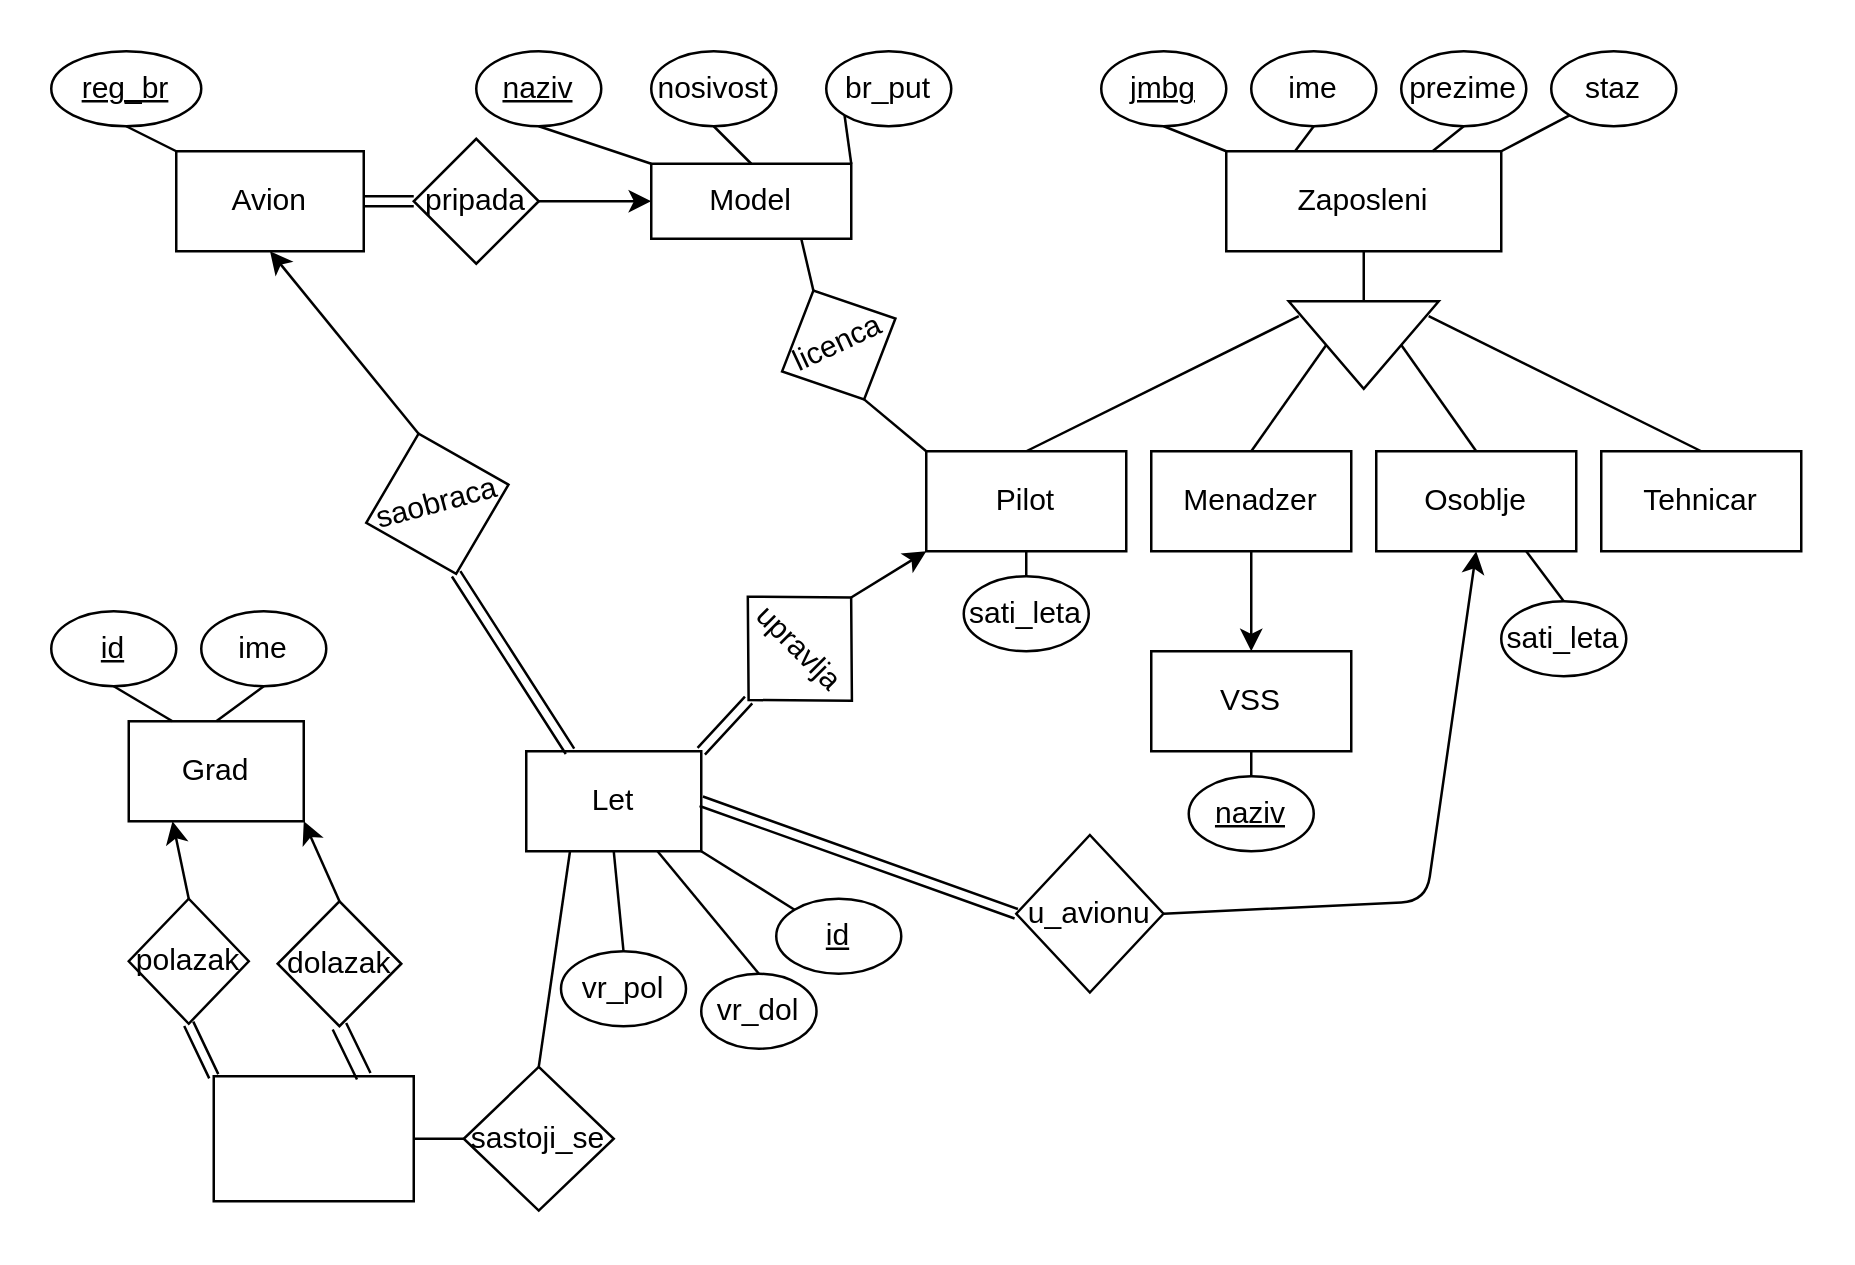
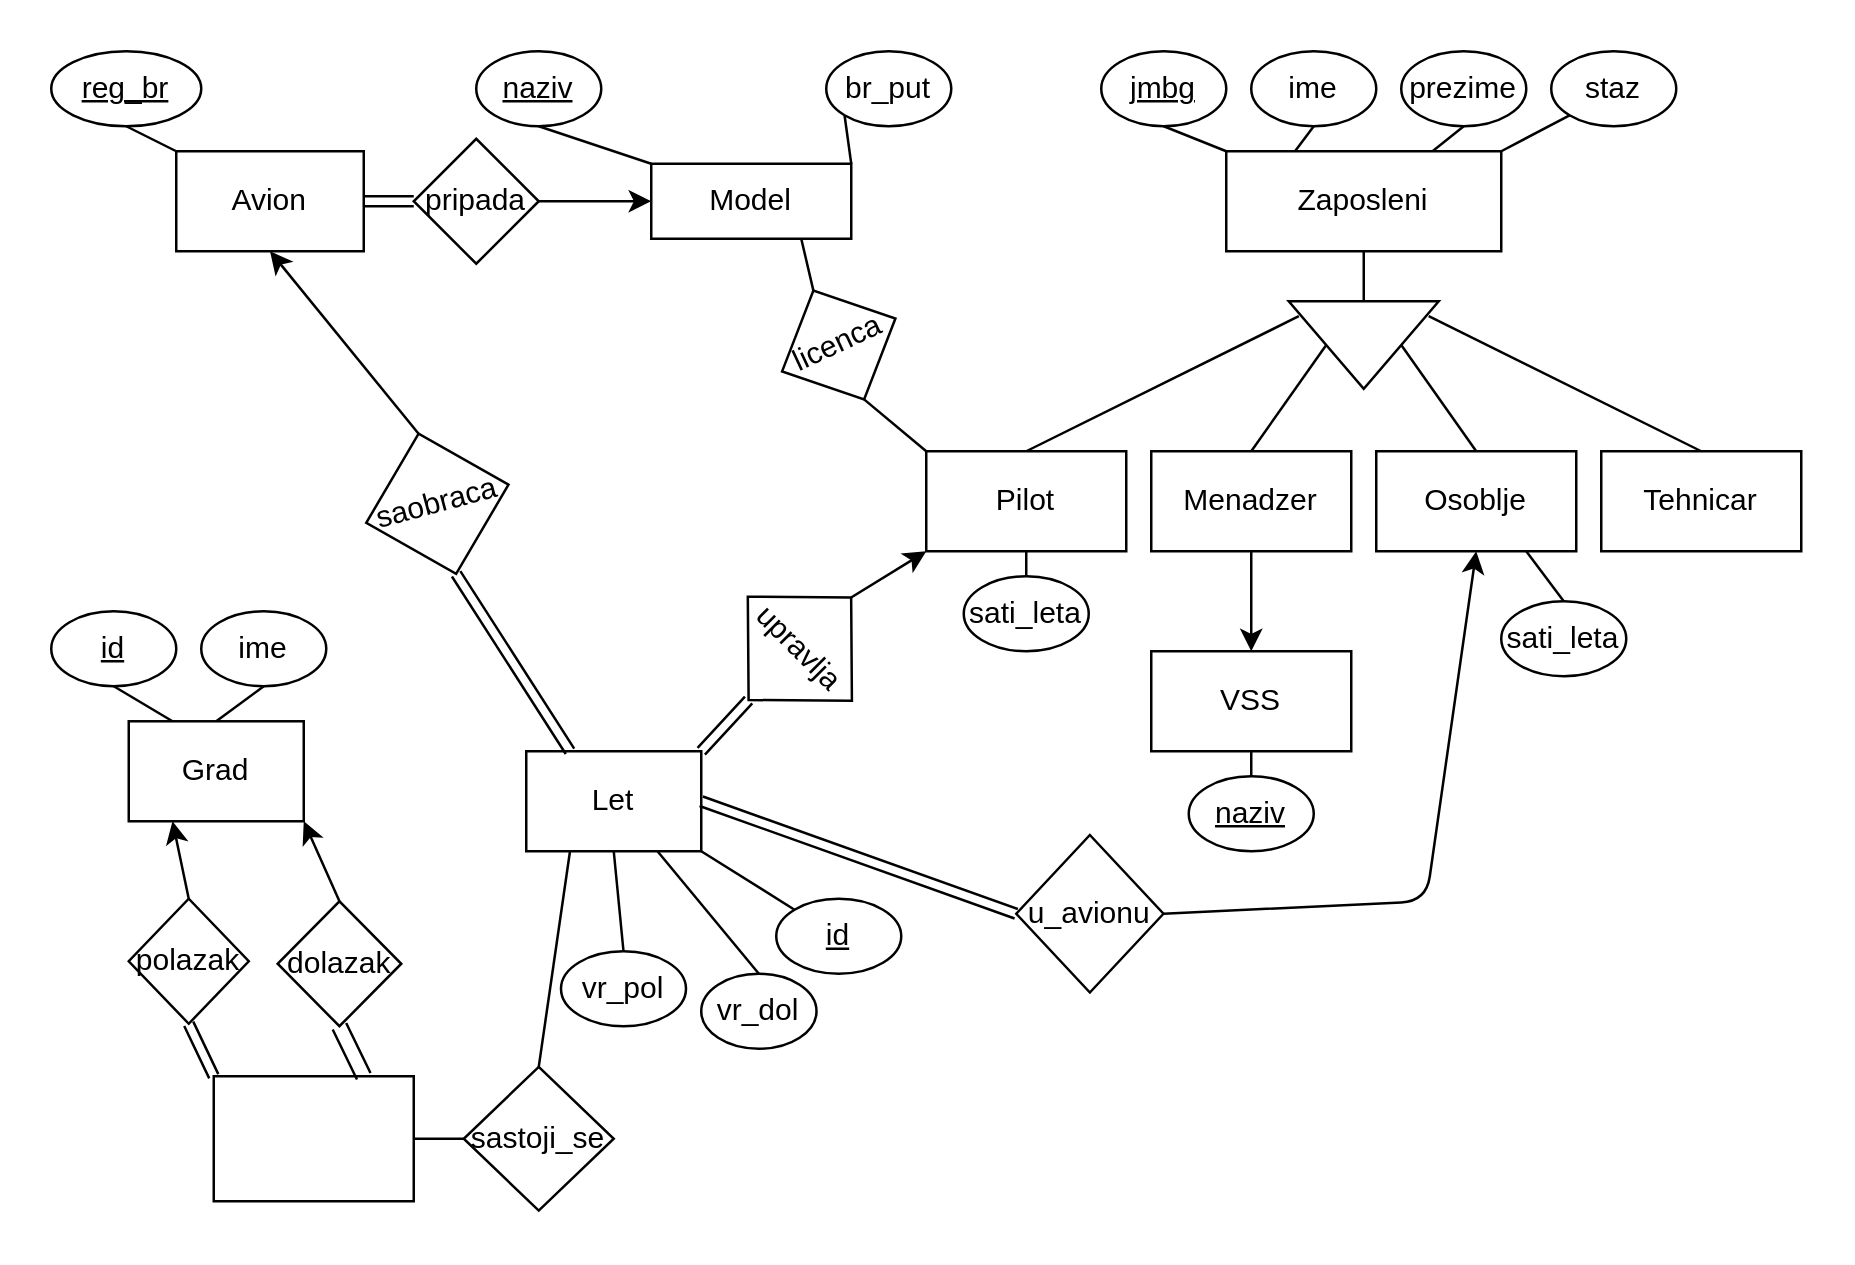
node "nosivost": removed
edge "nosivost" -- "Model": removed
